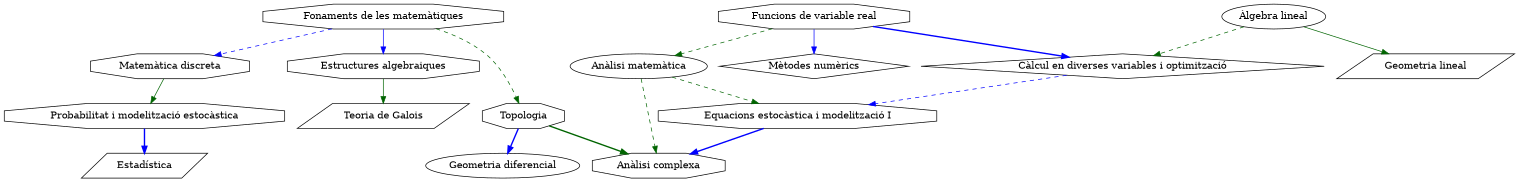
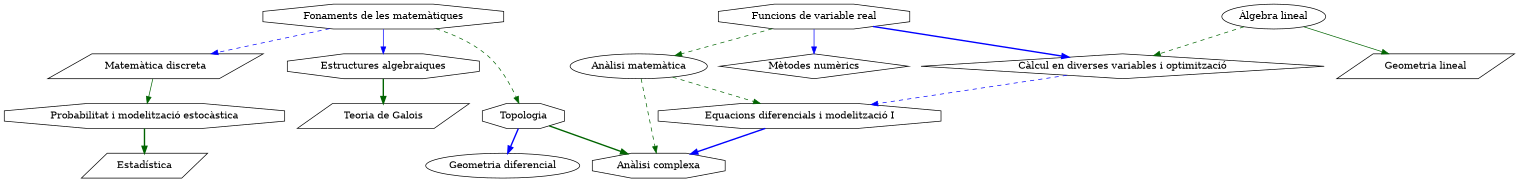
node "Matemàtica discreta": shape octagon -> parallelogram
edge "Estructures algebraiques" -> "Teoria de Galois": style solid -> bold
node "Equacions estocàstica i modelització I": label "Equacions estocàstica i modelització I" -> "Equacions diferencials i modelització I"
edge "Probabilitat i modelització estocàstica" -> "Estadística": color blue -> darkgreen
